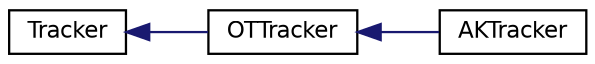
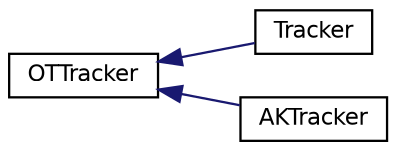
edge "OTTracker" -> "Tracker": reversed
